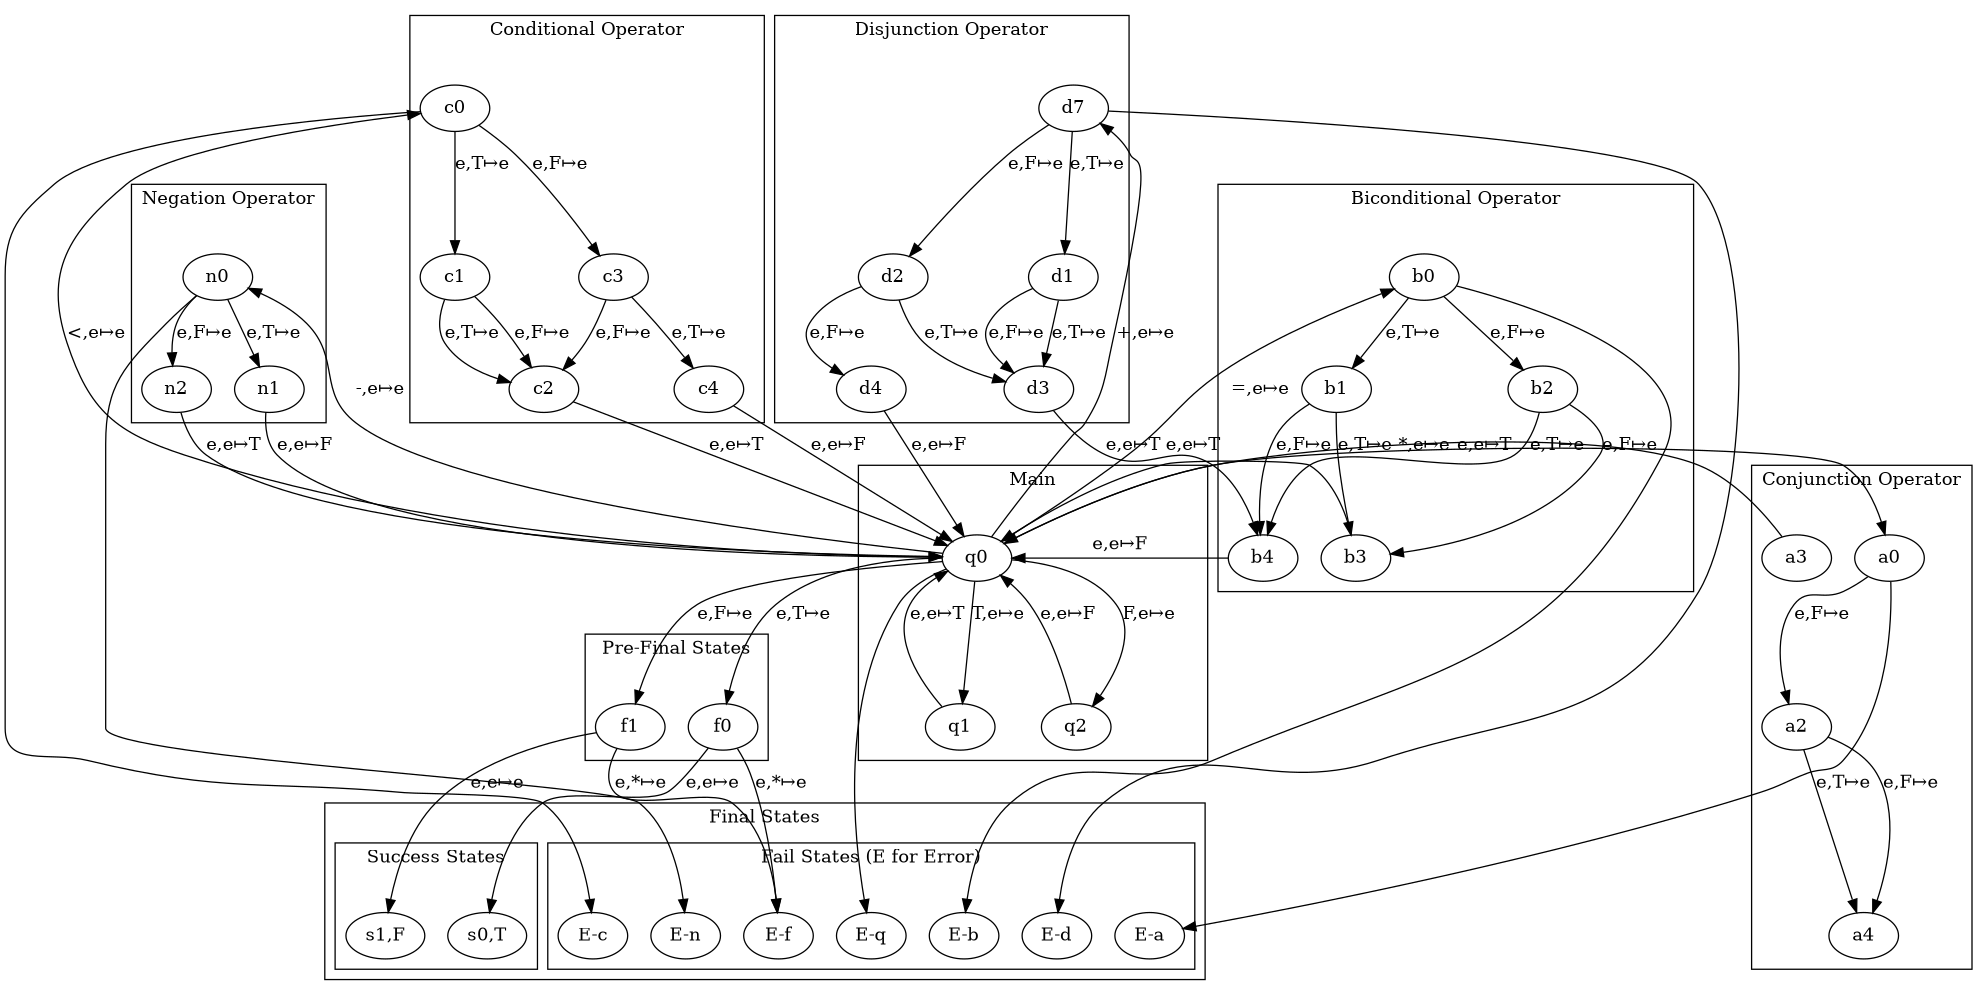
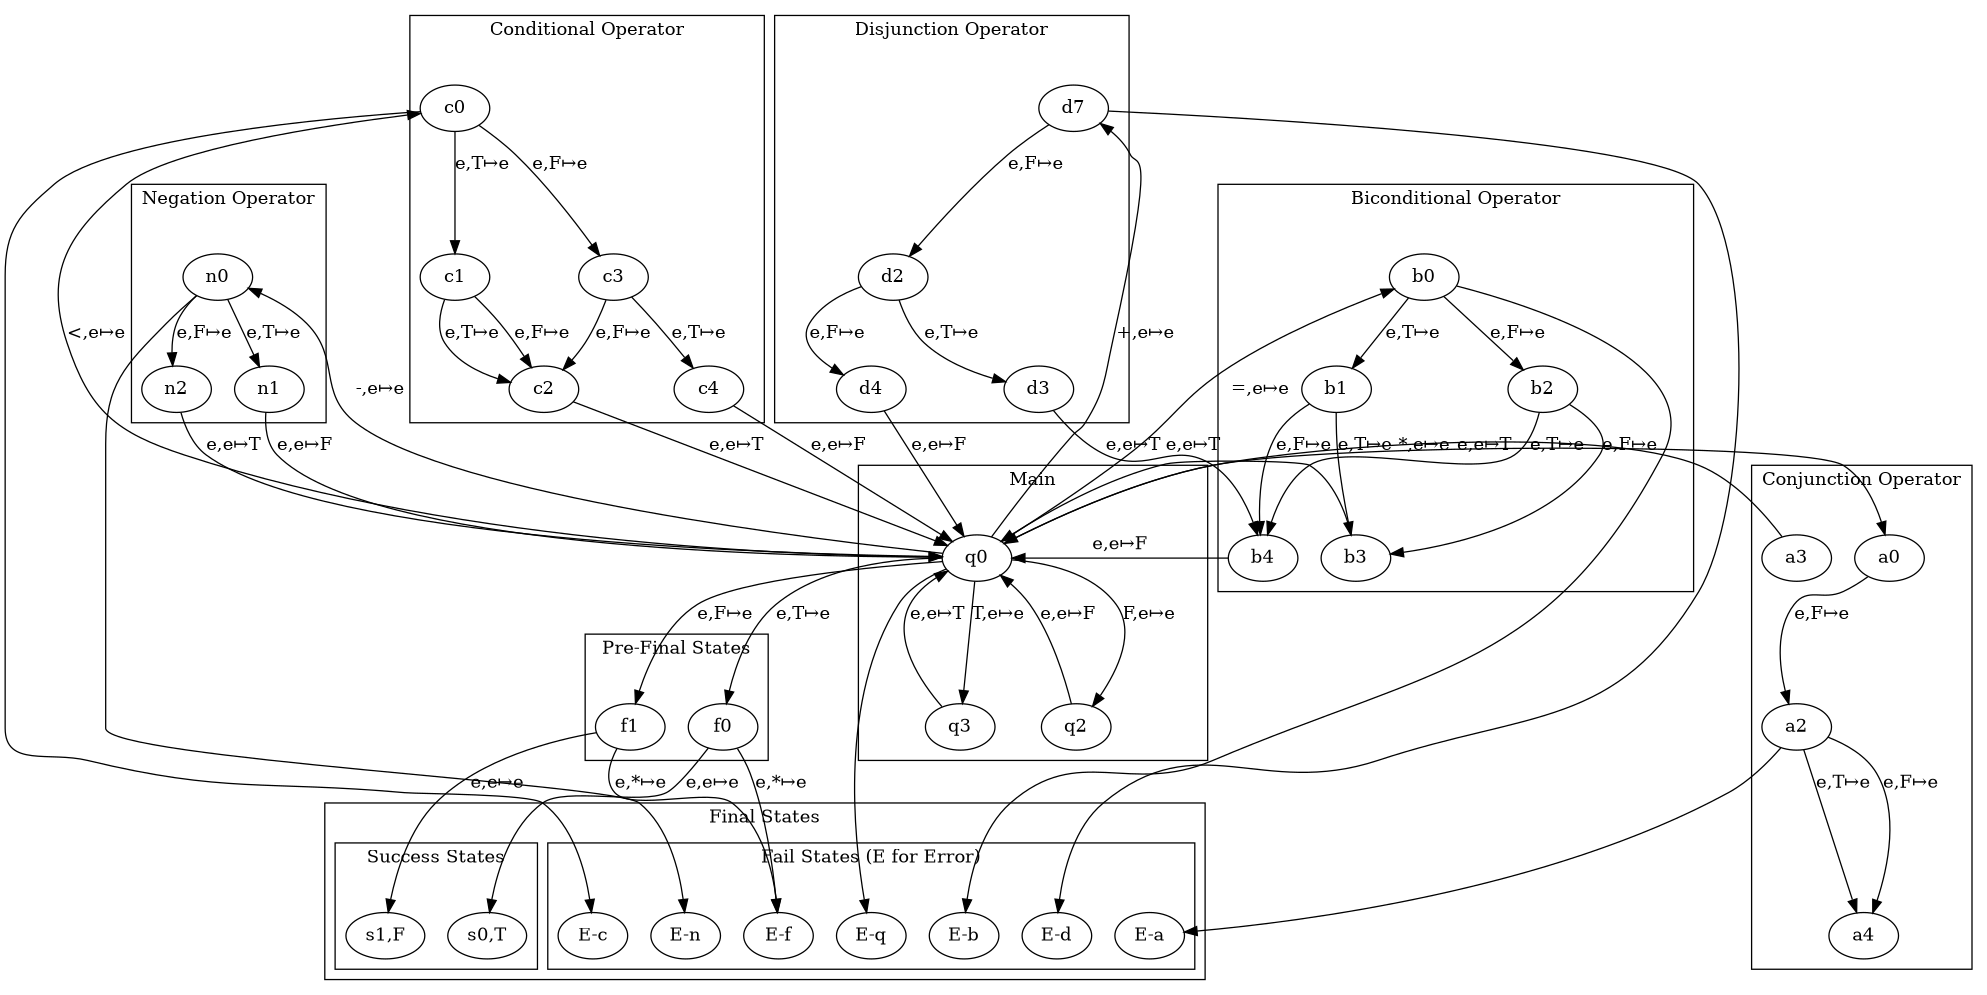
node "d1": removed
node "q1": label "q1" -> "q3"
edge "a0" -> "E-a": now "a2" -> "E-a"
